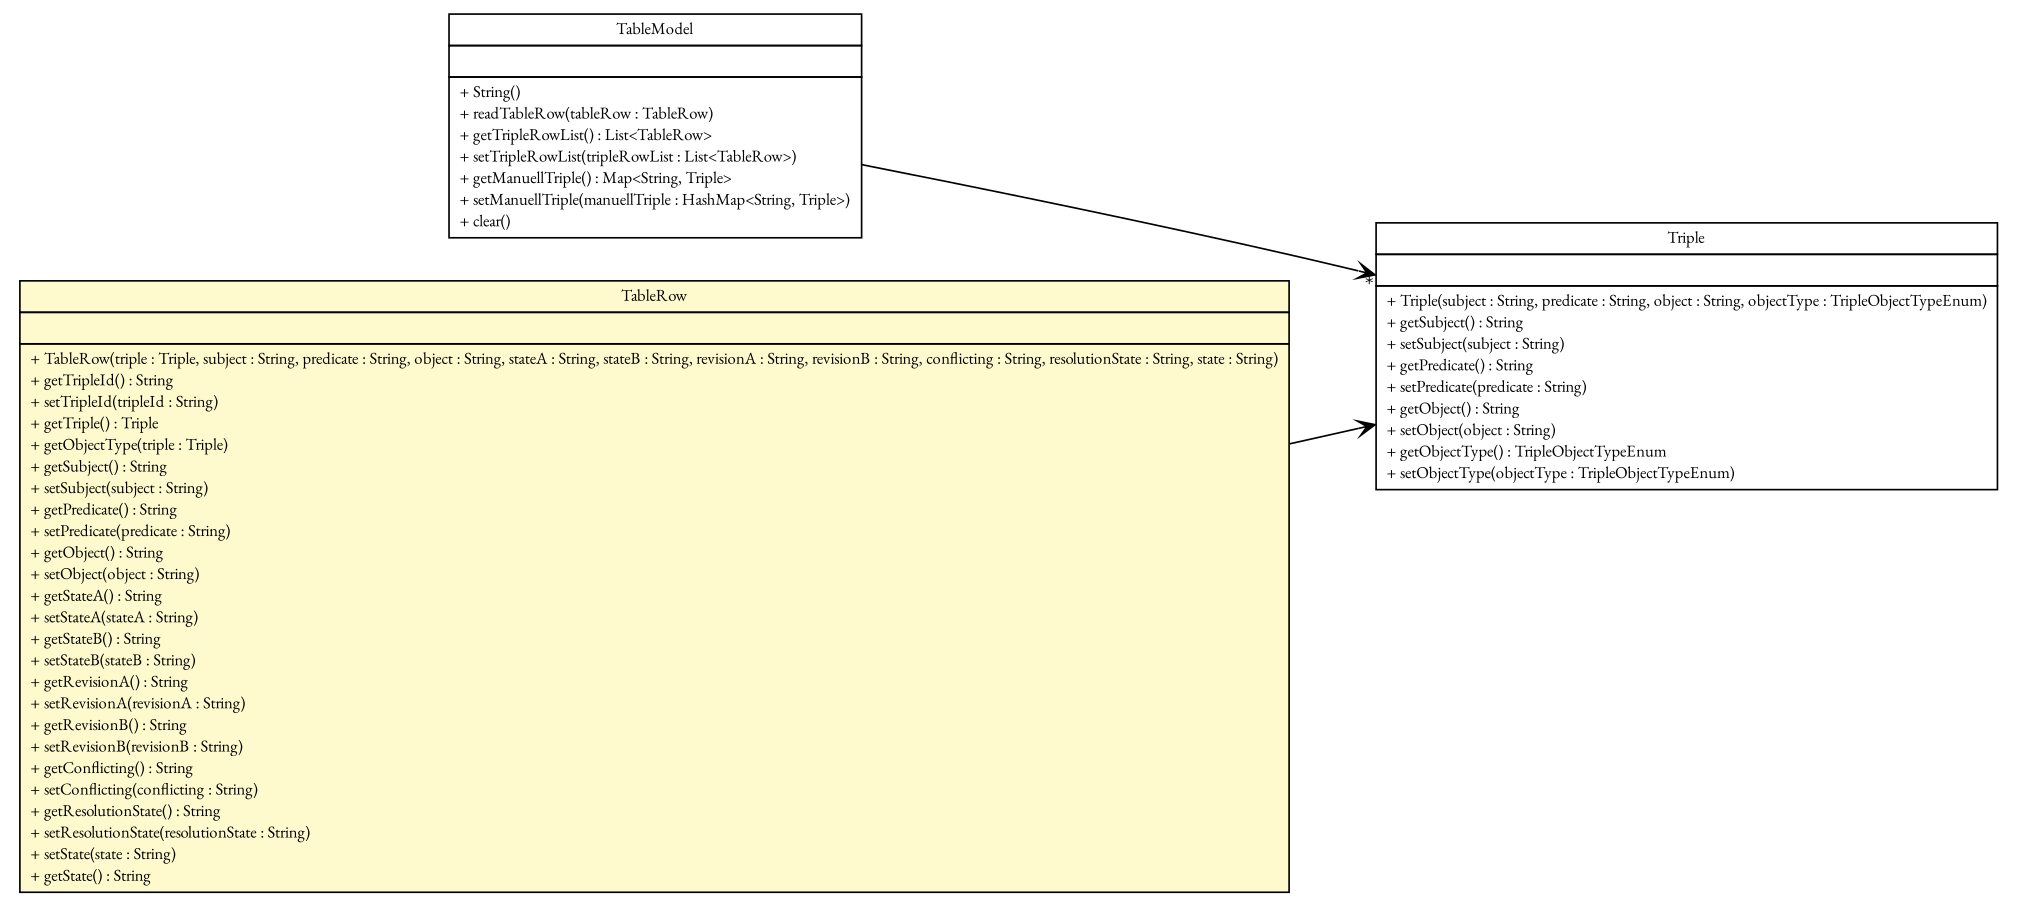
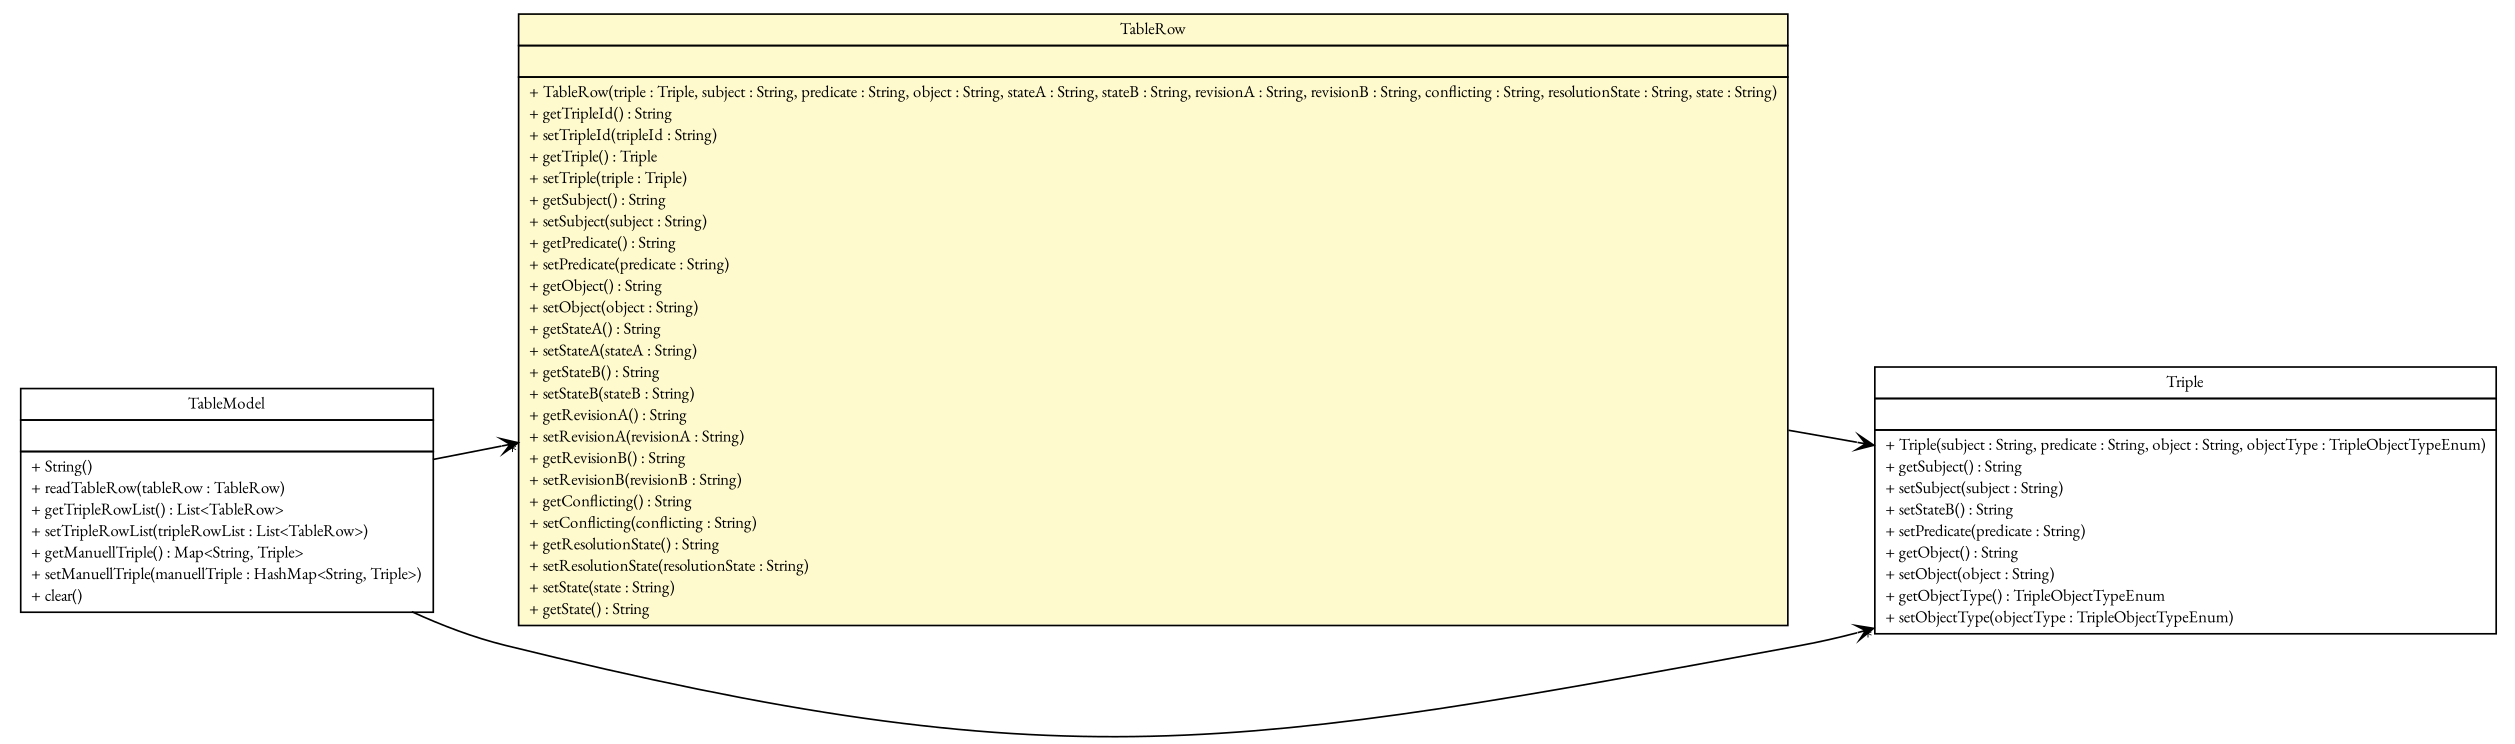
node "Triple": text "+ getPredicate() : String" -> "+ setStateB() : String"
node "TableRow": text "+ getObjectType(triple : Triple)" -> "+ setTriple(triple : Triple)"
edge "TableModel" -> "TableRow": added
